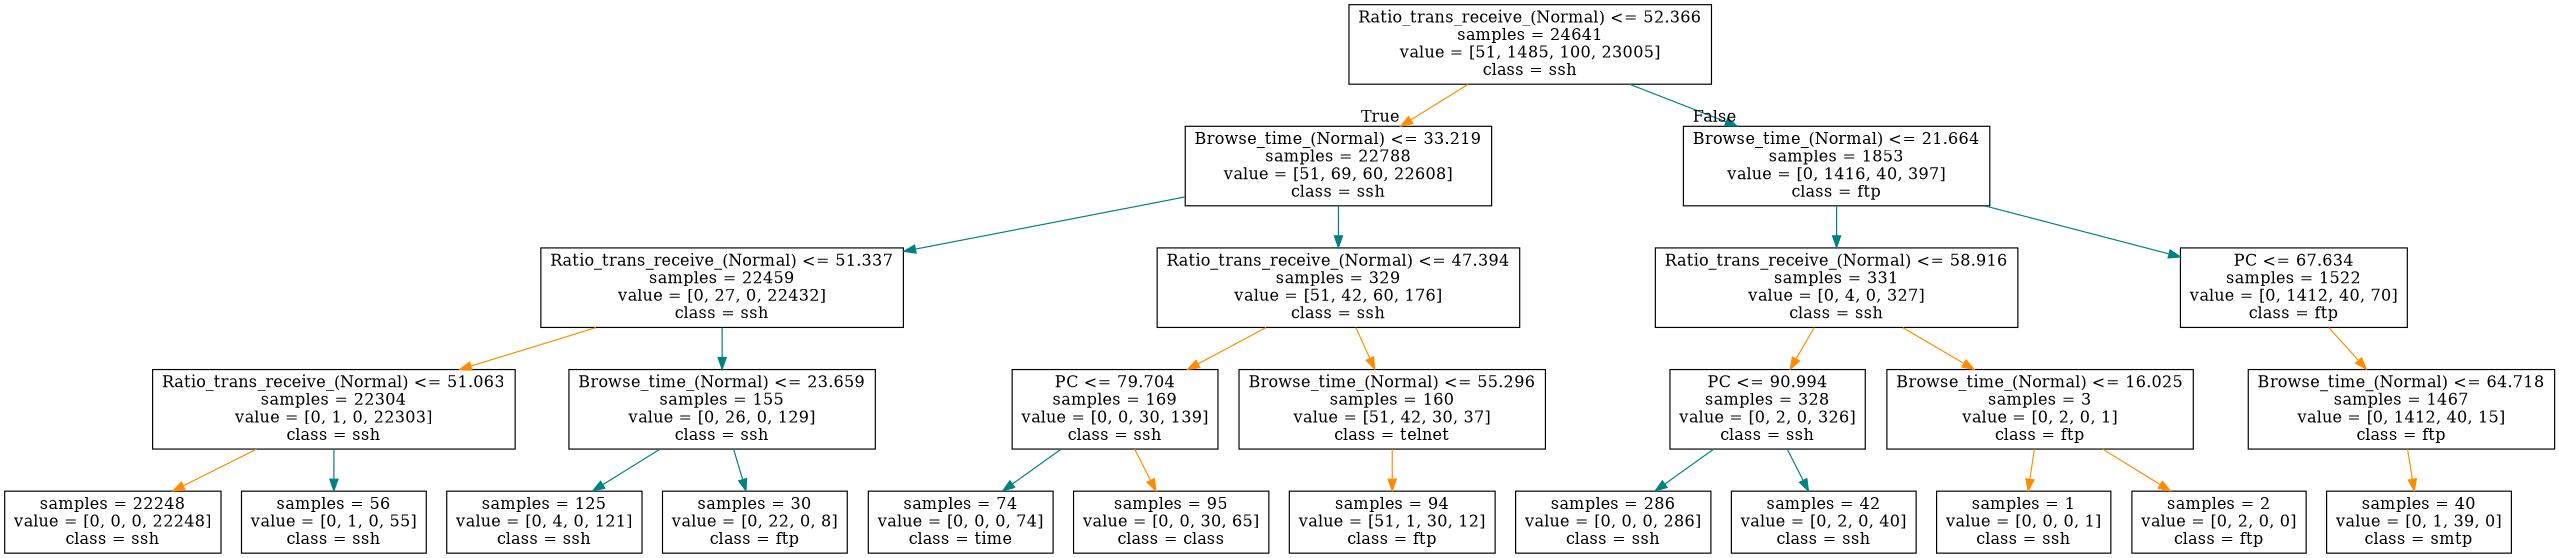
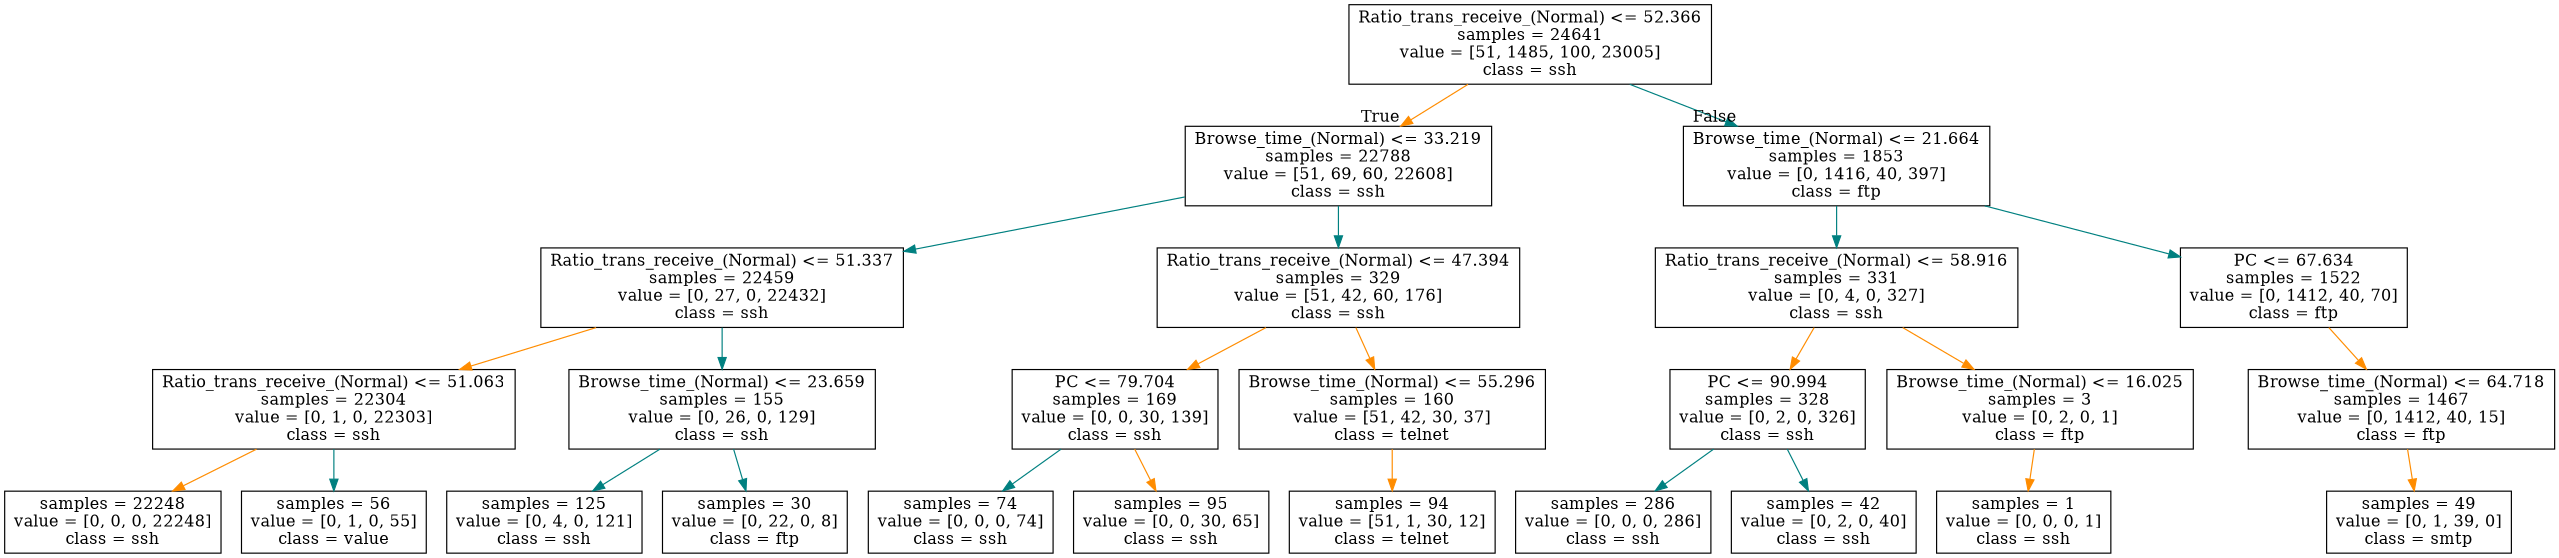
node "samples = 56 value = [0, 1, 0, 55] class = ssh": label "samples = 56 value = [0, 1, 0, 55] class = ssh" -> "samples = 56 value = [0, 1, 0, 55] class = value"
node "samples = 74 value = [0, 0, 0, 74] class = time": label "samples = 74 value = [0, 0, 0, 74] class = time" -> "samples = 74 value = [0, 0, 0, 74] class = ssh"
node "samples = 95 value = [0, 0, 30, 65] class = class": label "samples = 95 value = [0, 0, 30, 65] class = class" -> "samples = 95 value = [0, 0, 30, 65] class = ssh"
node "samples = 94 value = [51, 1, 30, 12] class = ftp": label "samples = 94 value = [51, 1, 30, 12] class = ftp" -> "samples = 94 value = [51, 1, 30, 12] class = telnet"
node "samples = 2 value = [0, 2, 0, 0] class = ftp": removed
node "samples = 40 value = [0, 1, 39, 0] class = smtp": label "samples = 40 value = [0, 1, 39, 0] class = smtp" -> "samples = 49 value = [0, 1, 39, 0] class = smtp"
